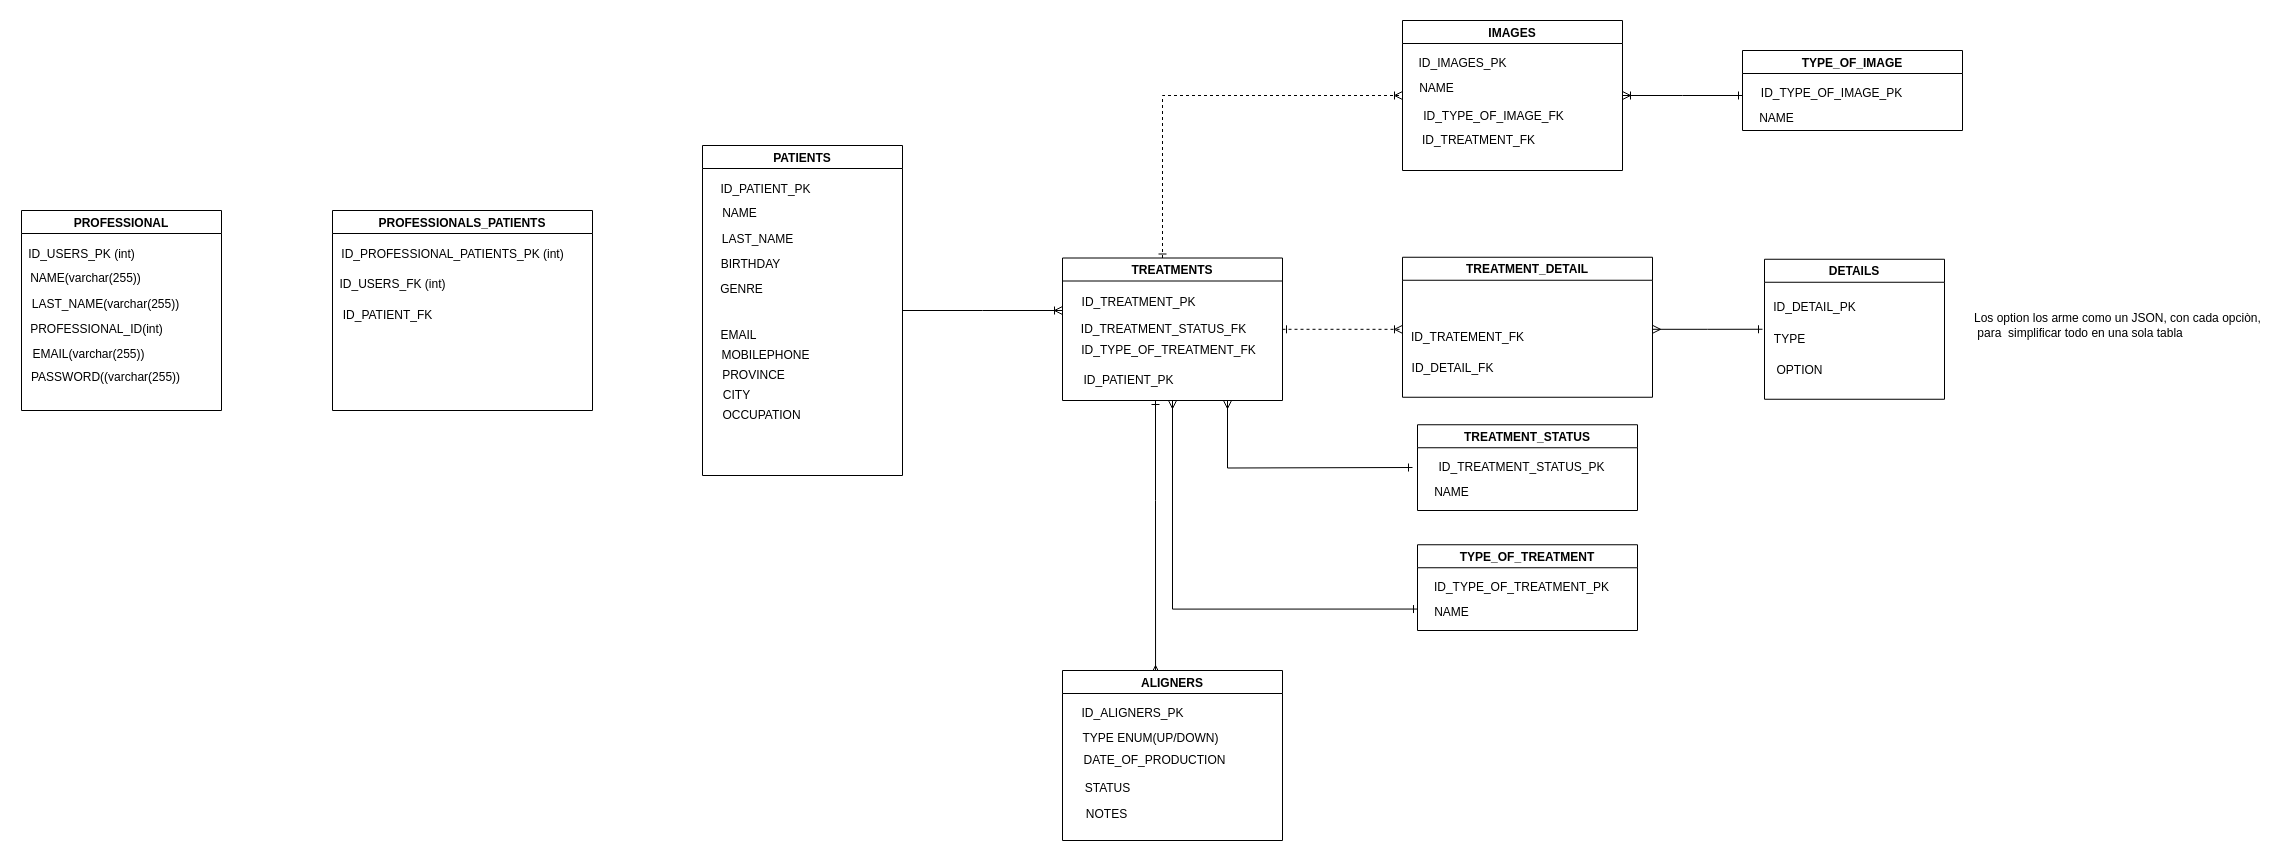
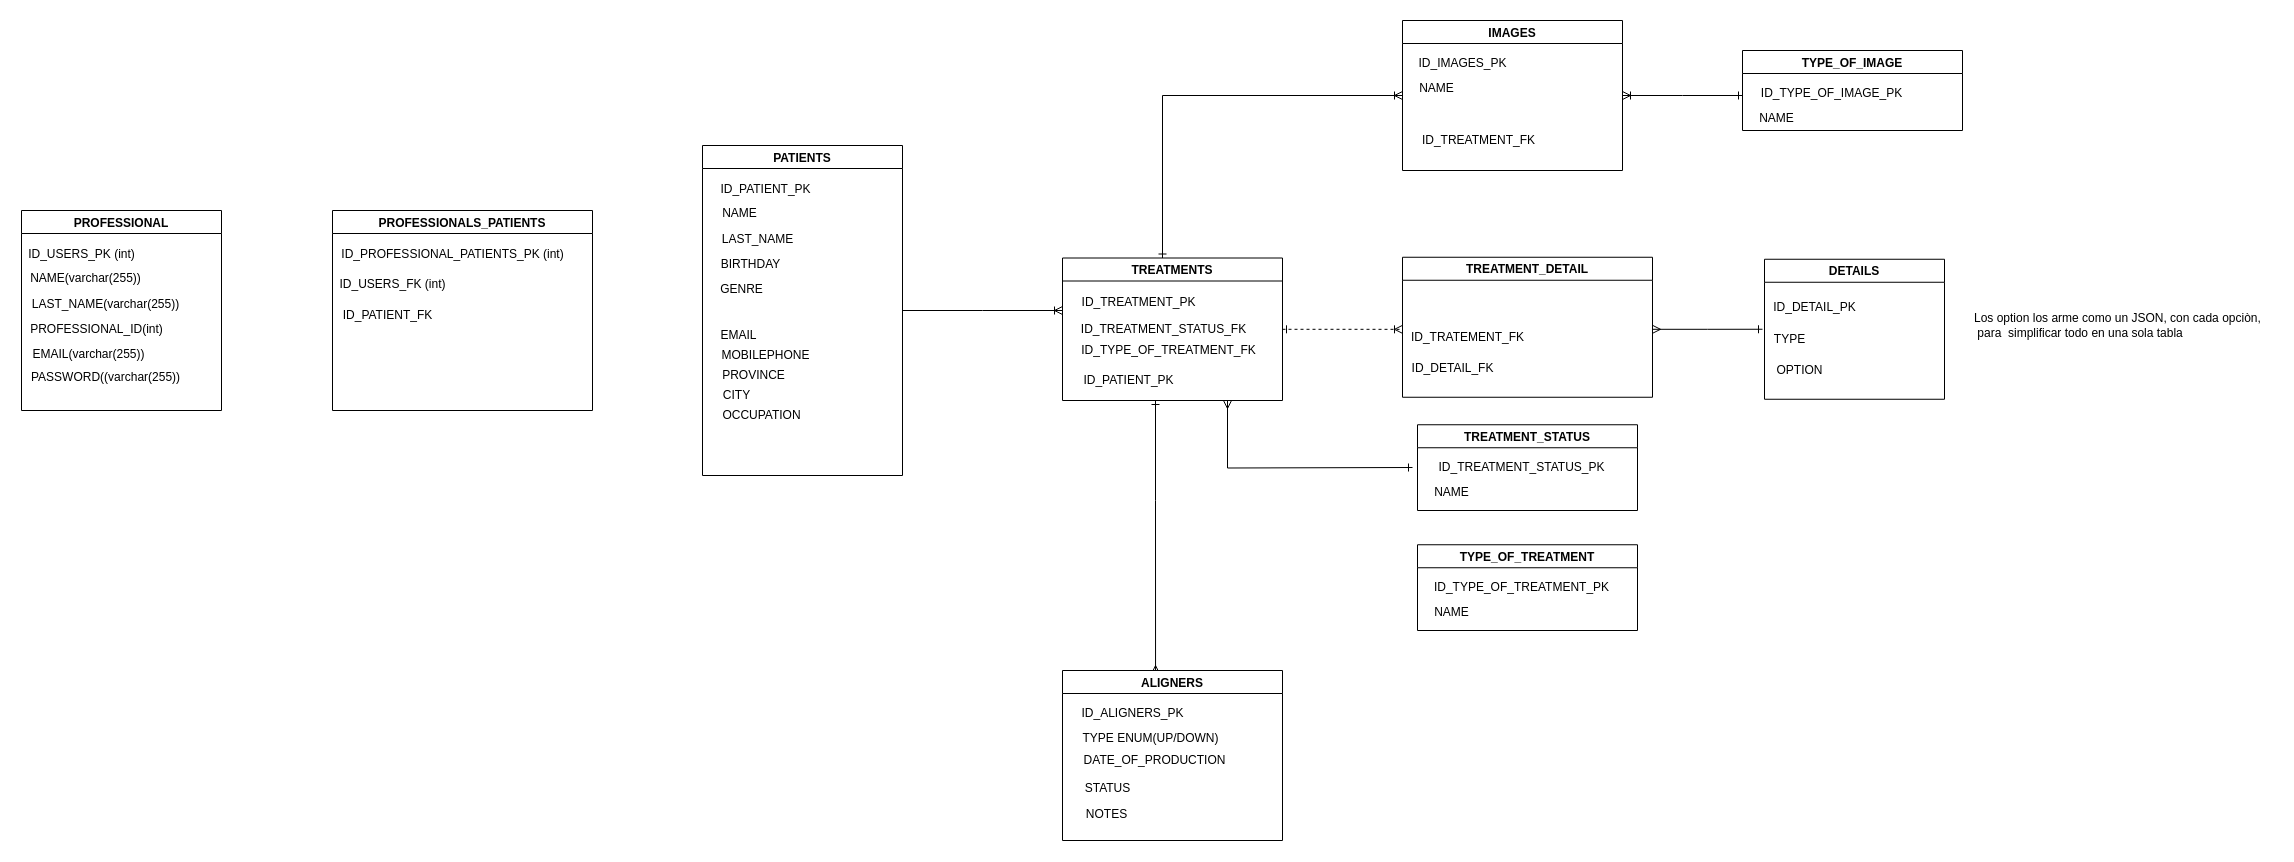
edge "IMAGES" -- "TREATMENTS": style dashed -> solid
node "ID_TYPE_OF_IMAGE_FK": removed
edge "TREATMENTS" -- "TYPE_OF_TREATMENT": removed
